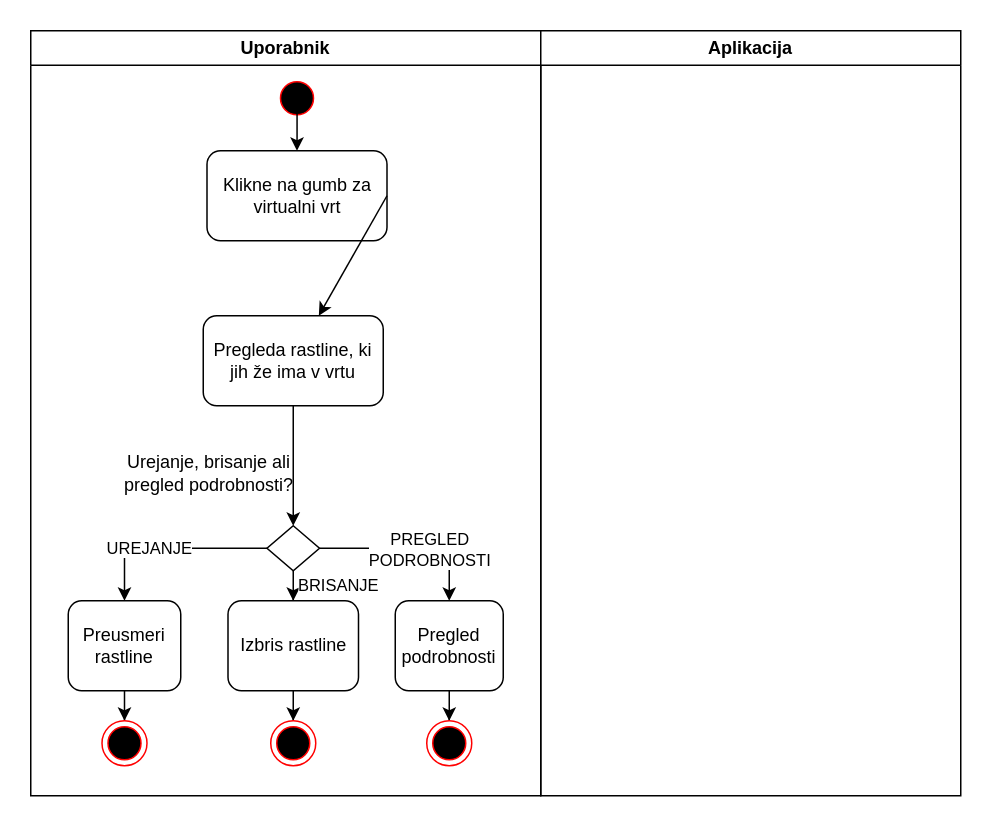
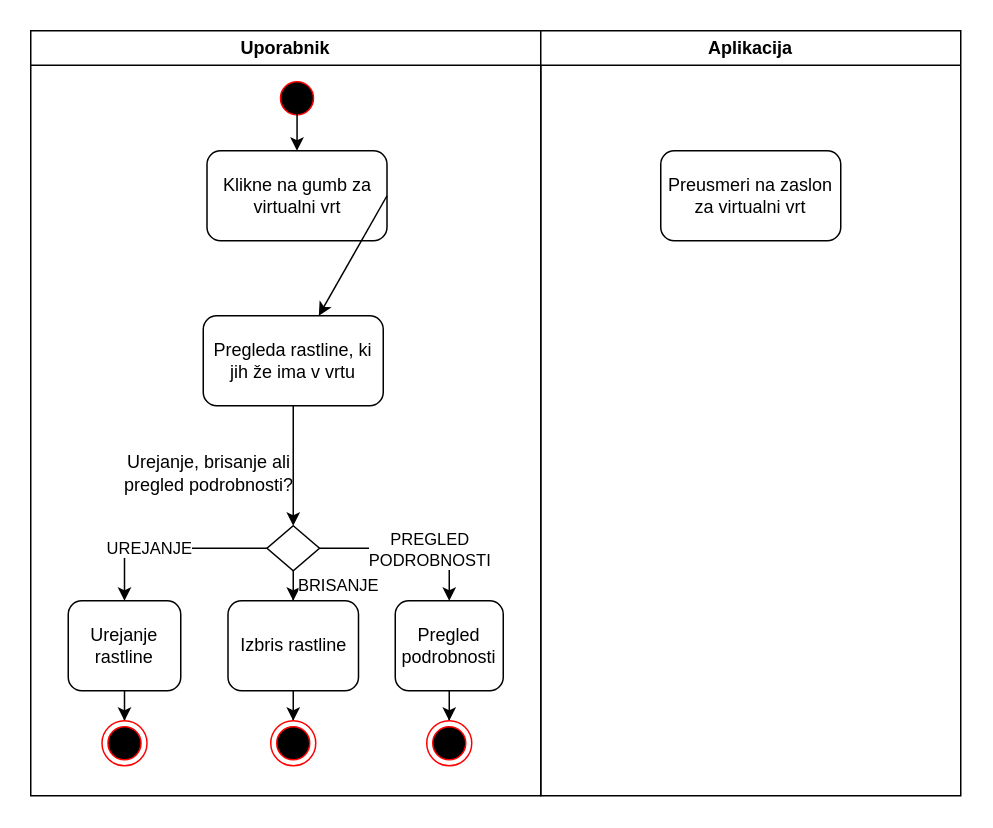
node "Preusmeri na zaslon za virtualni vrt": added
node "Preusmeri rastline": label "Preusmeri rastline" -> "Urejanje rastline"
